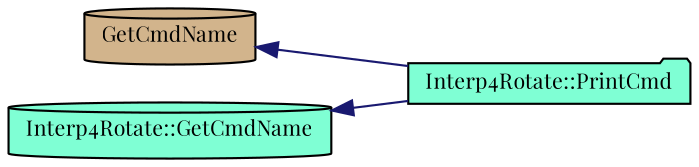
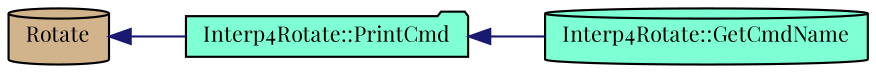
node "GetCmdName": label "GetCmdName" -> "Rotate"
edge "Interp4Rotate::PrintCmd" -> "Interp4Rotate::GetCmdName": reversed
